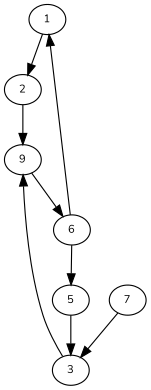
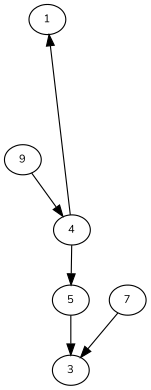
node "2": removed
node "6": label "6" -> "4"
edge "3" -> "9": removed
